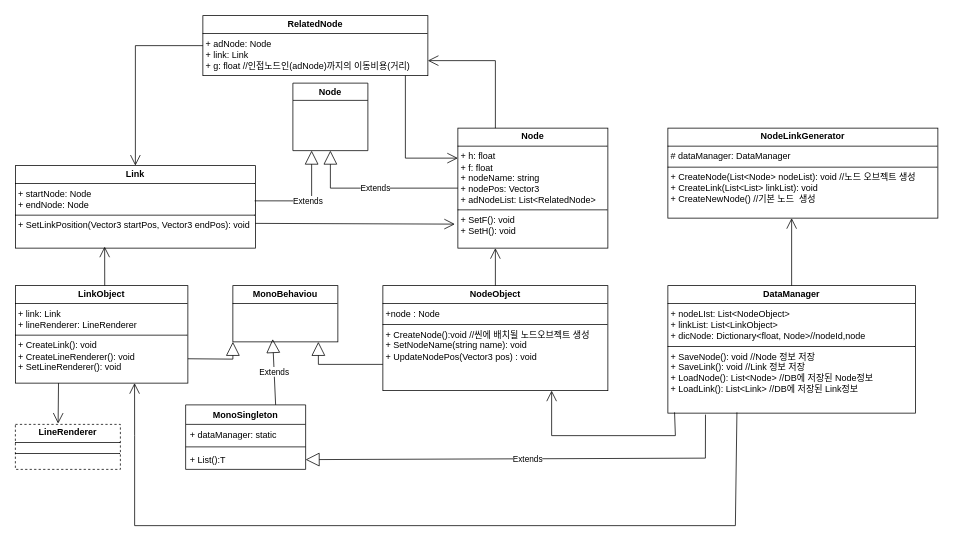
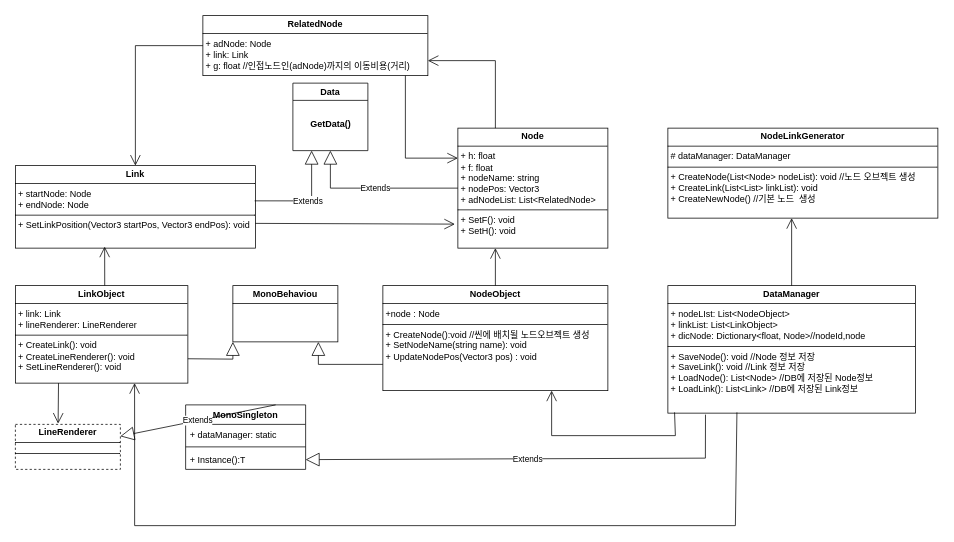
node "Node": label "Node" -> "Data"
node "GetData()": added
edge "MonoSingleton" -> "MonoBehaviou": now "MonoSingleton" -> "LineRenderer"
node "+ List():T": label "+ List():T" -> "+ Instance():T"
